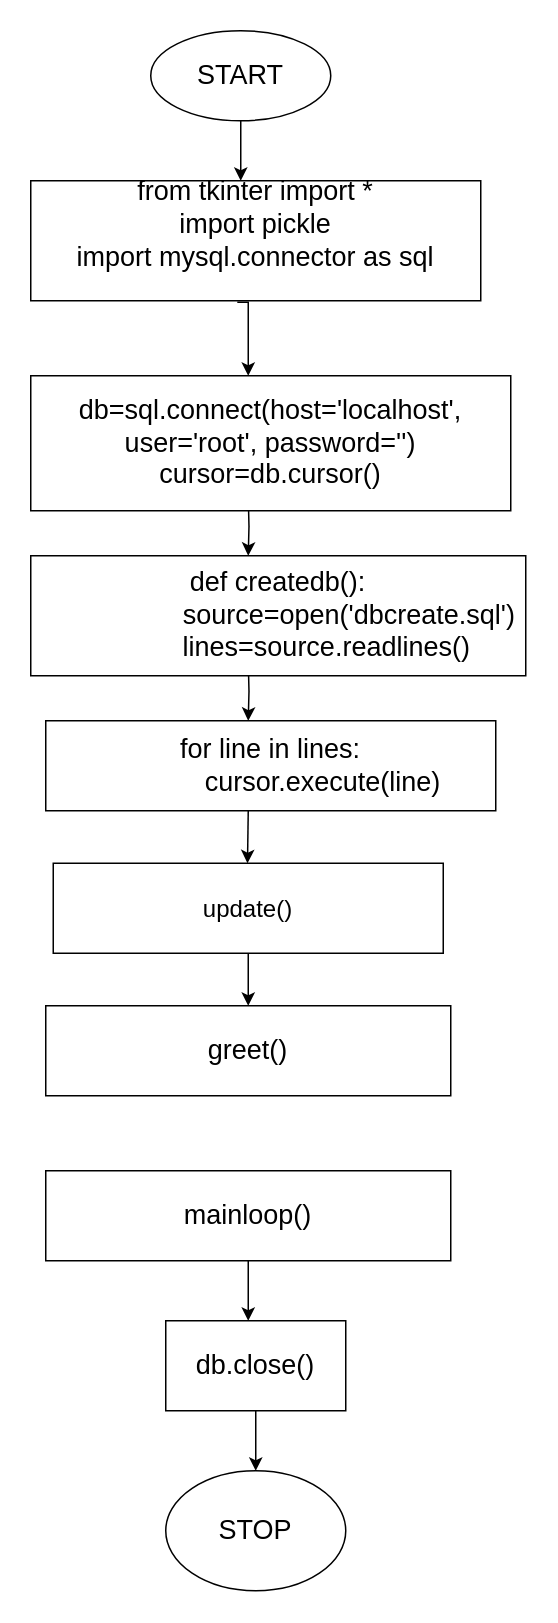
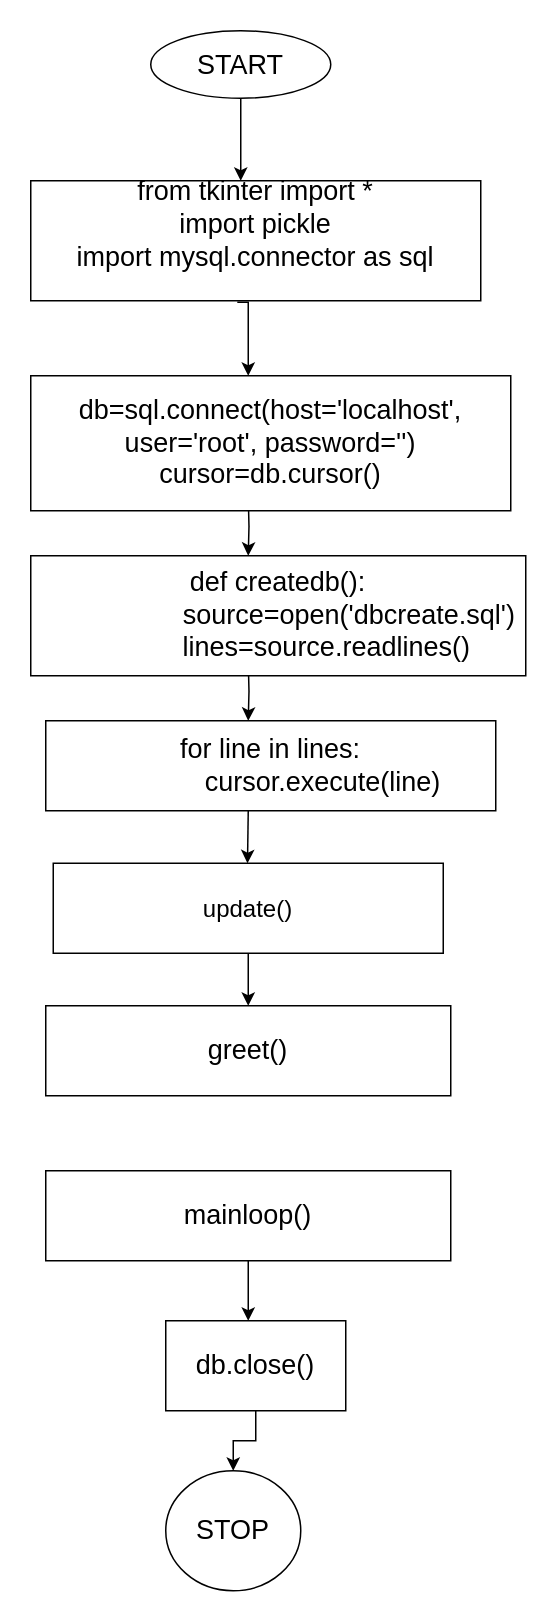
node "START": size 180x90 -> 180x68
node "STOP": size 180x120 -> 135x120
